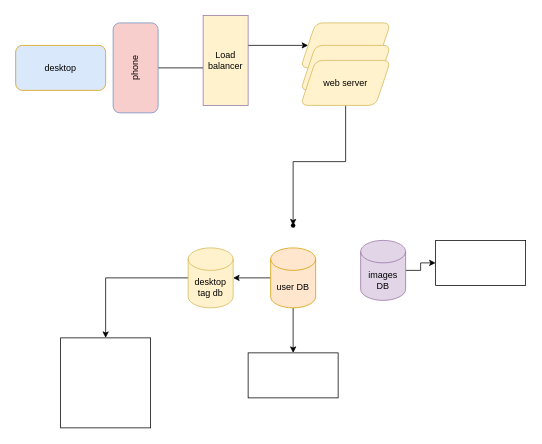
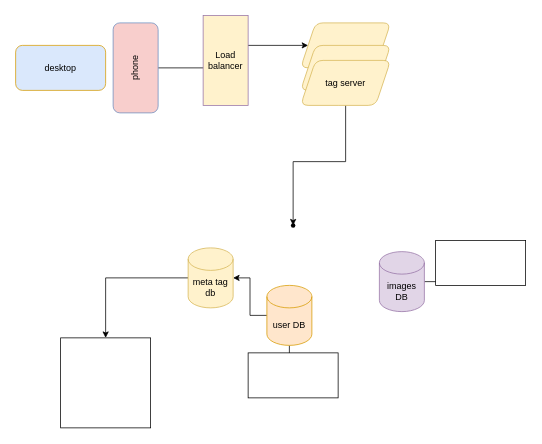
node "web server": label "web server" -> "tag server"
node "images DB": moved (383, 270) -> (402, 282)
node "user DB": moved (293, 278) -> (289, 315)
node "desktop tag db": label "desktop tag db" -> "meta tag db"
